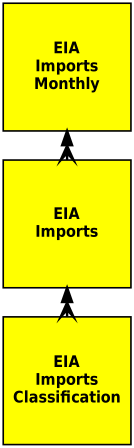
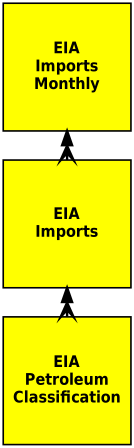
node "EIA Imports Classification": label "EIA Imports Classification" -> "EIA Petroleum Classification"
